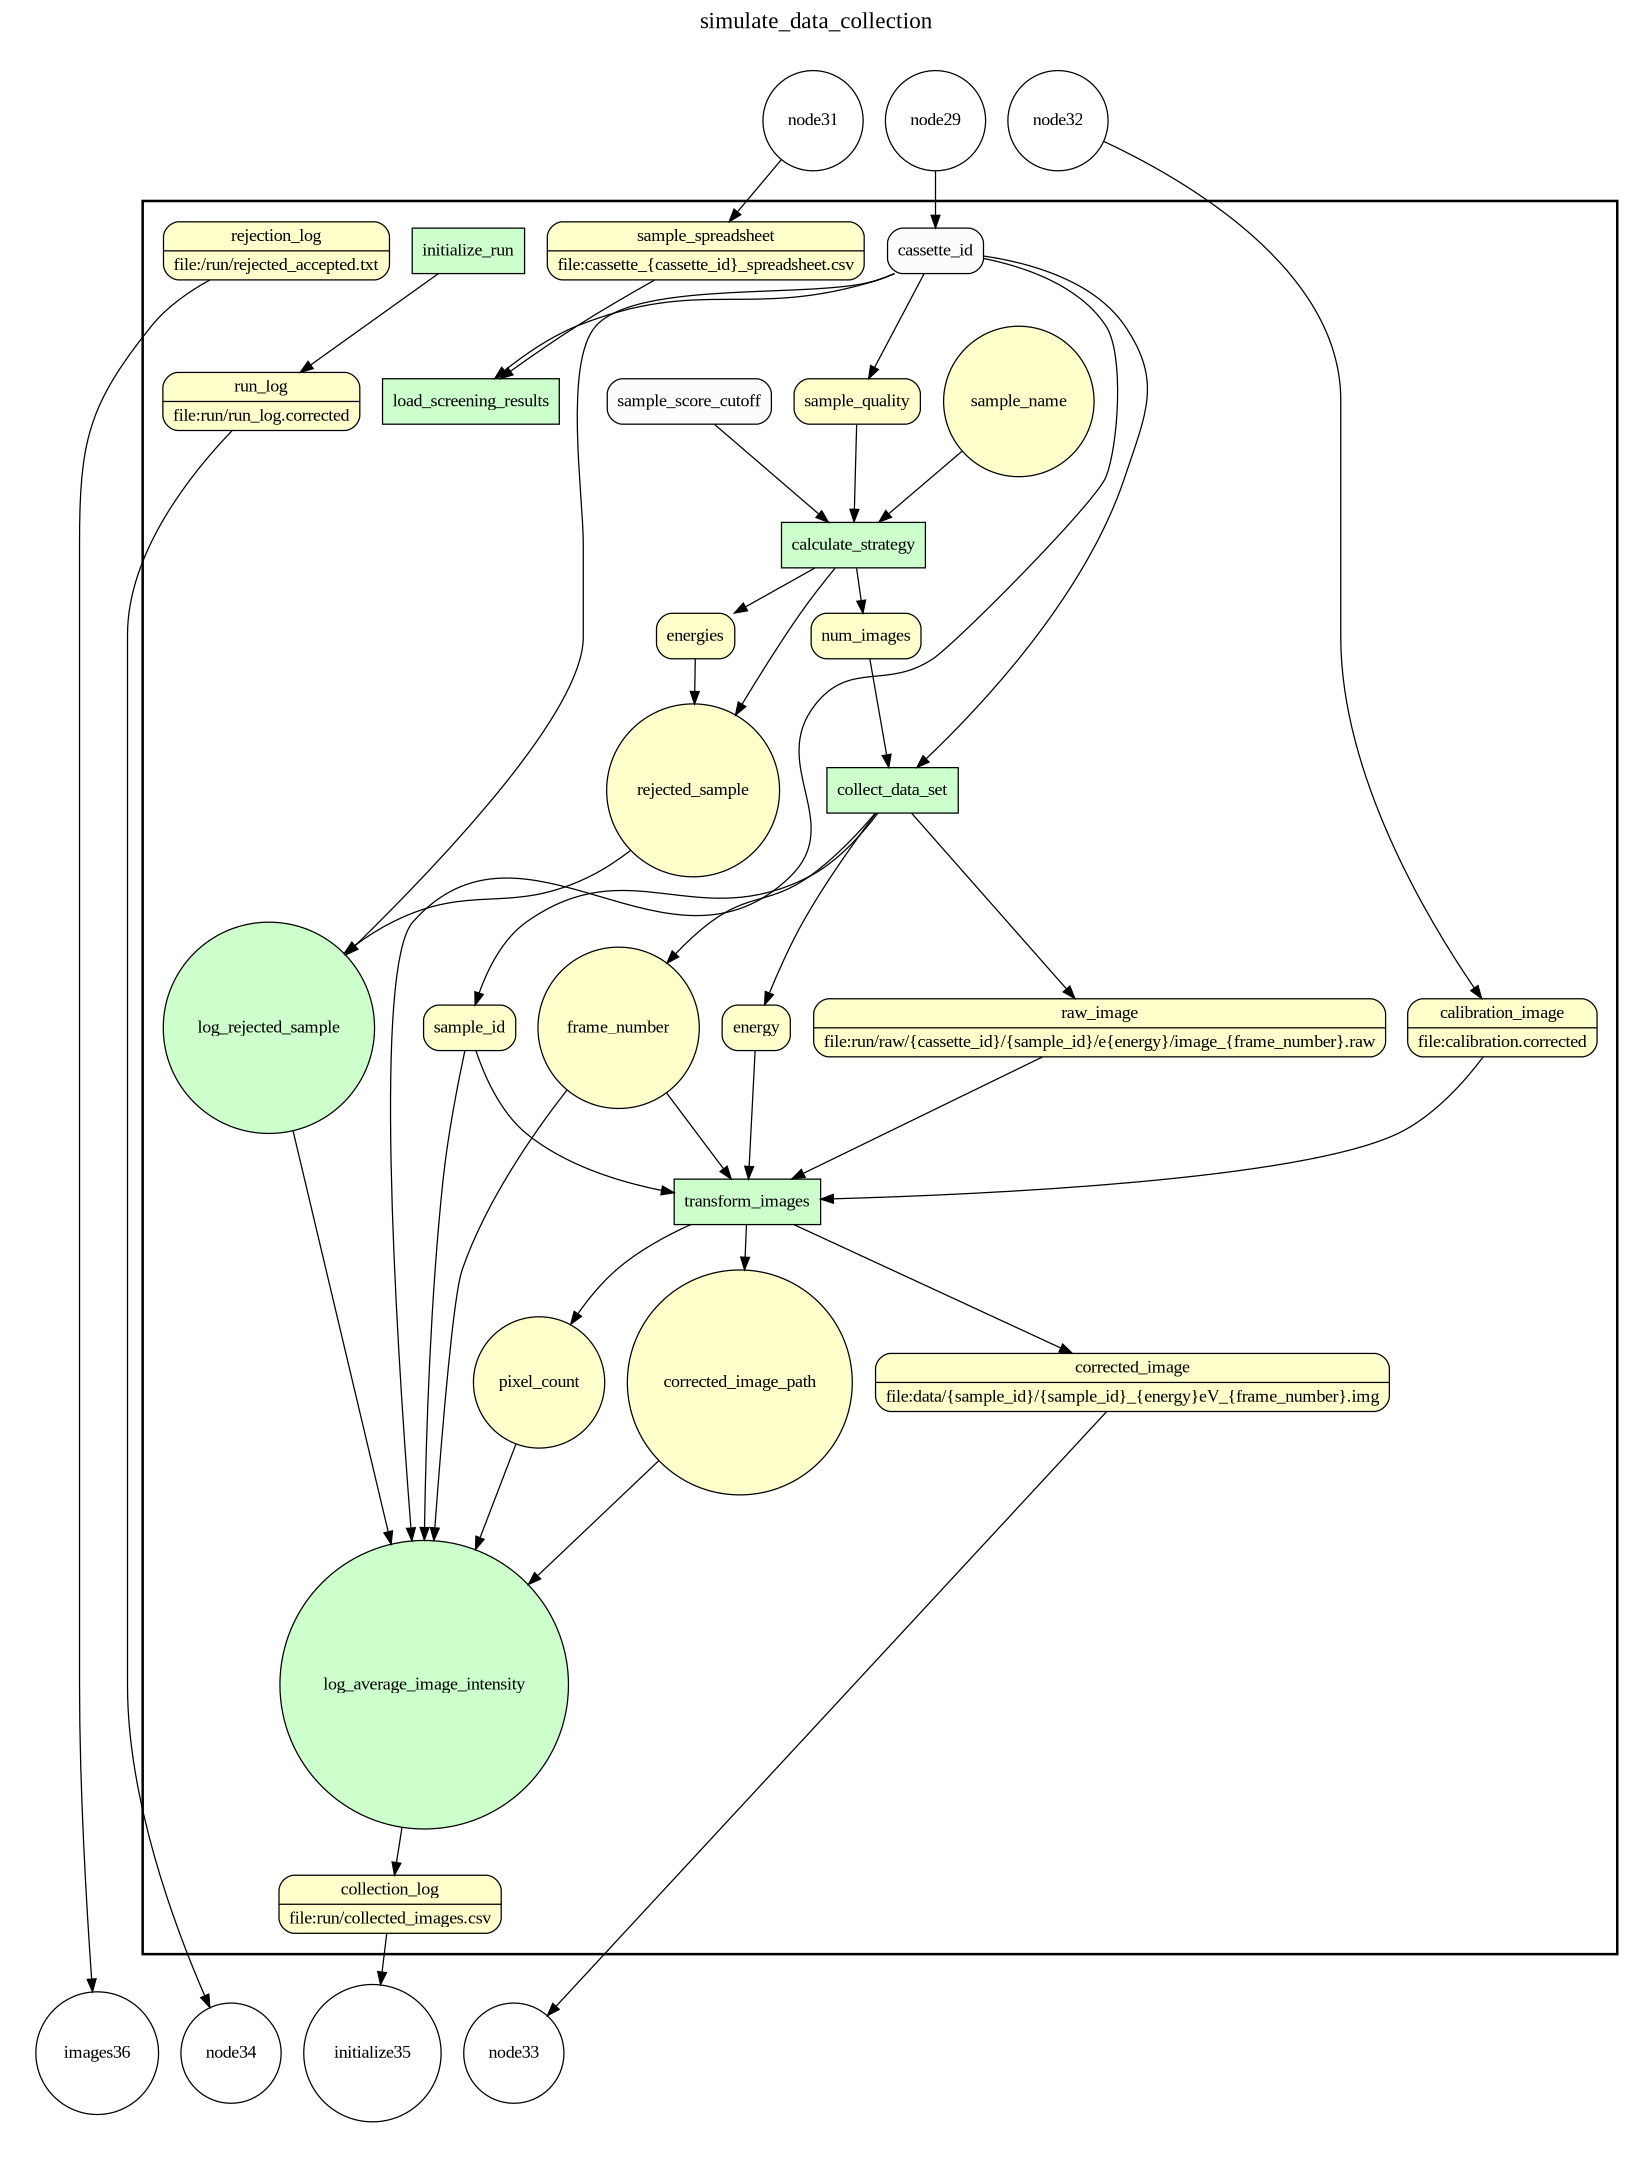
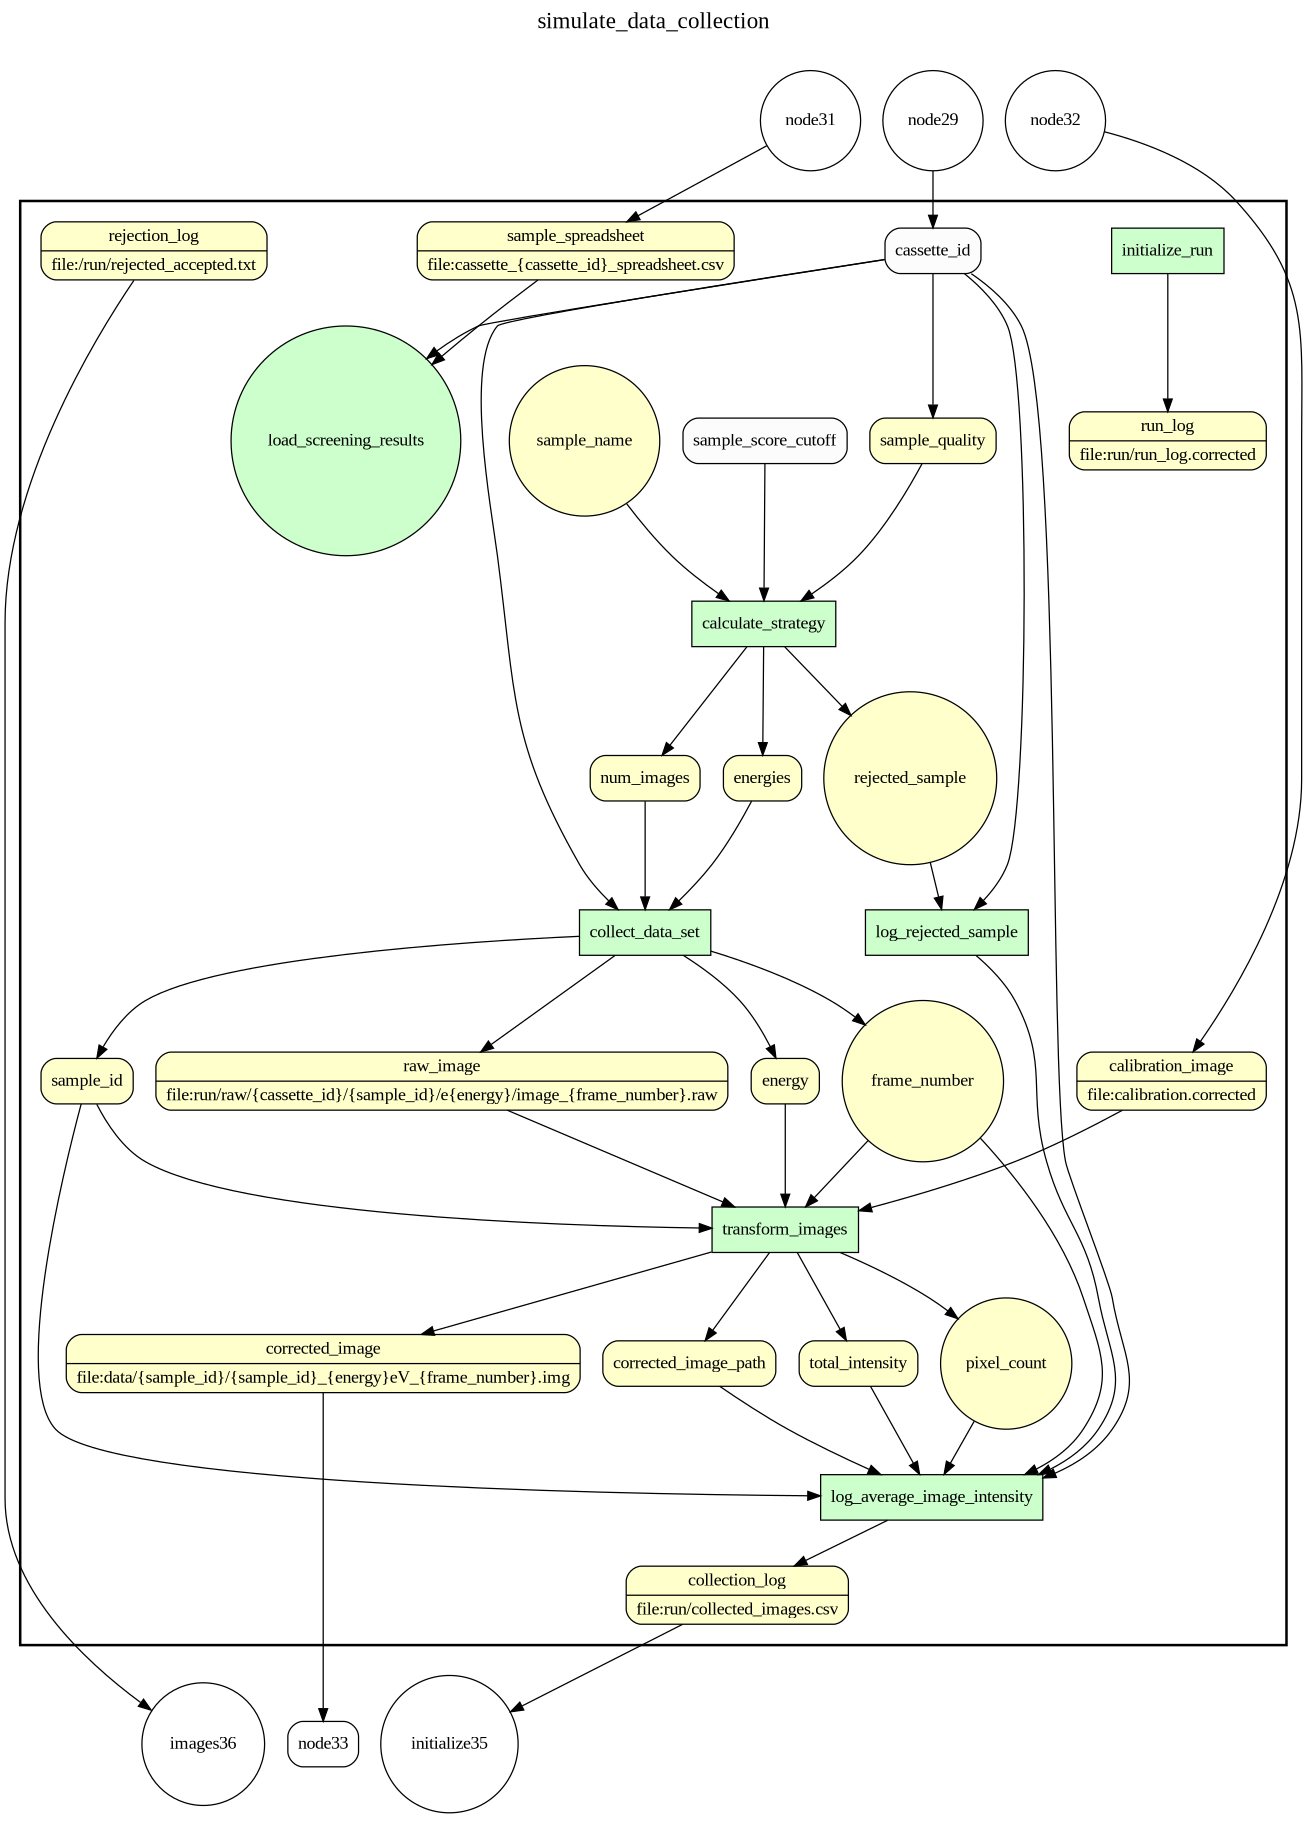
node "load_screening_results": shape box -> circle
edge "energies" -> "rejected_sample": now "energies" -> "collect_data_set"
node "log_rejected_sample": shape circle -> box
node "total_intensity": added
node "corrected_image_path": shape circle -> box
node "log_average_image_intensity": shape circle -> box
node "node34": removed
node "node33": shape circle -> box
